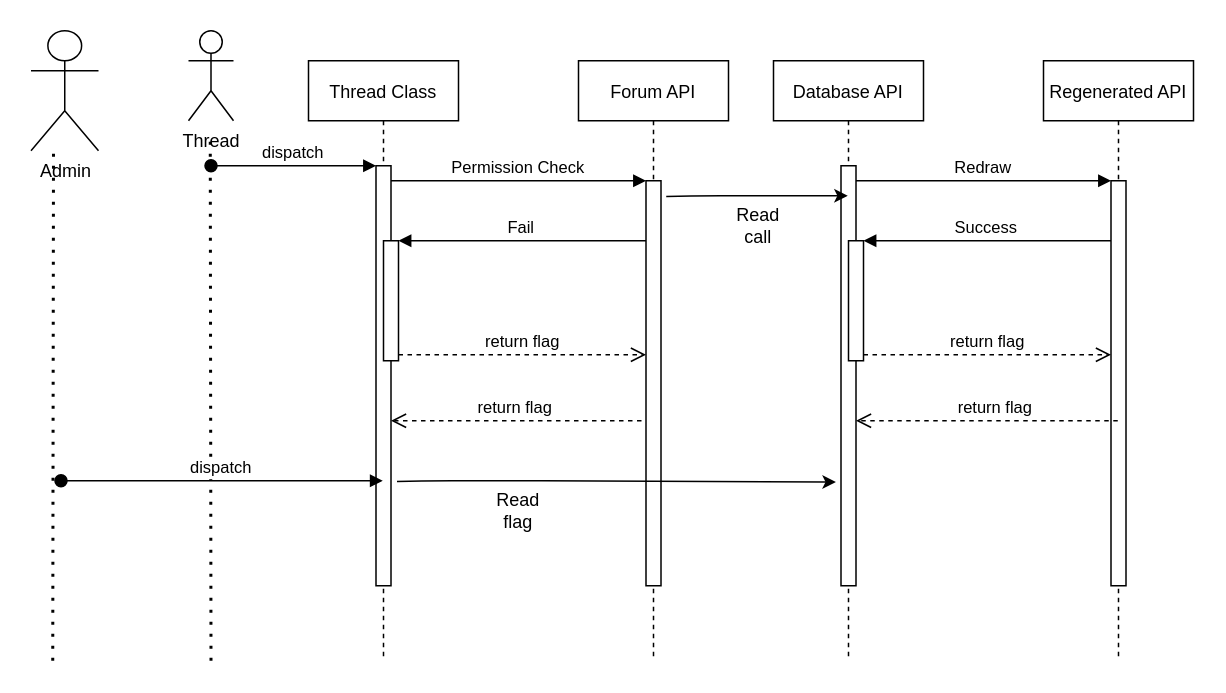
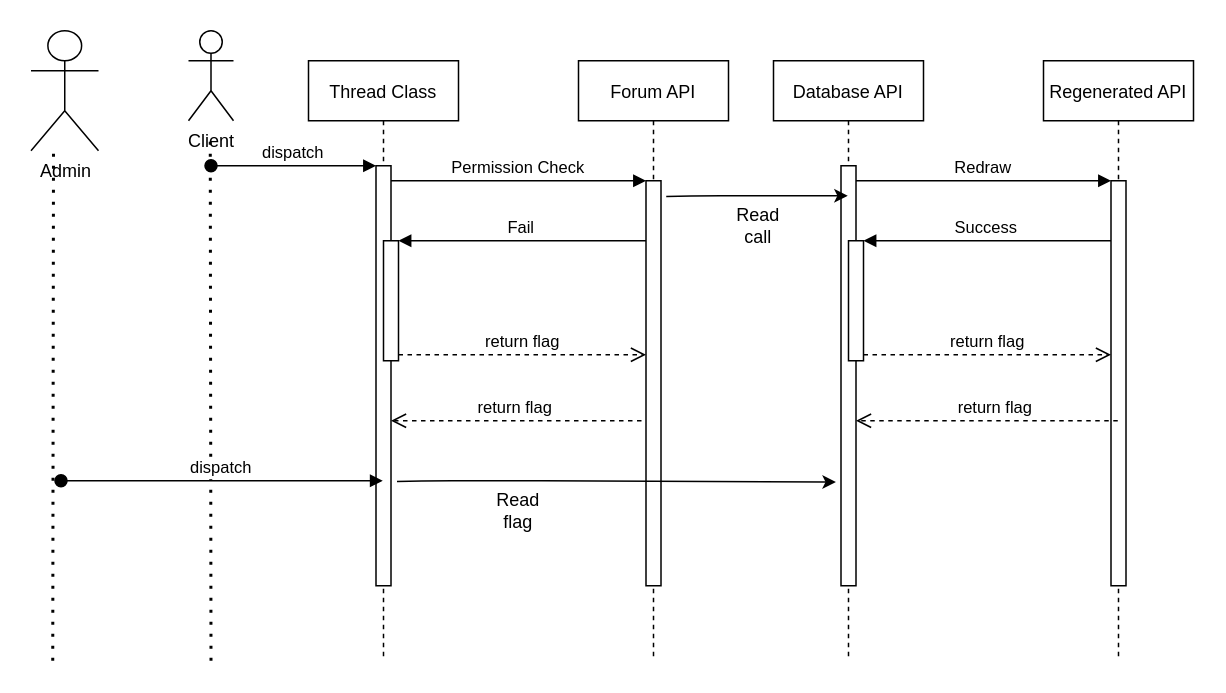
node "Thread": label "Thread" -> "Client"
